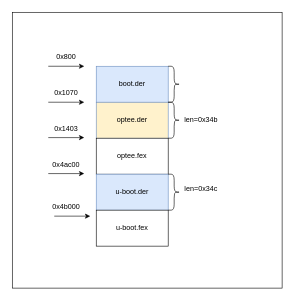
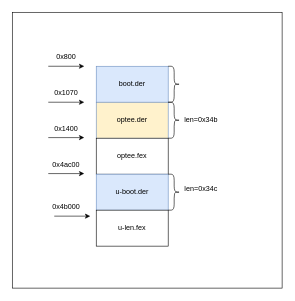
node "0x1403": label "0x1403" -> "0x1400"
node "u-boot.fex": label "u-boot.fex" -> "u-len.fex"
